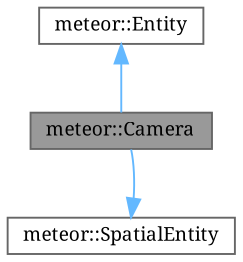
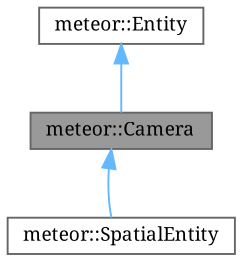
edge "meteor::Camera" -> "meteor::SpatialEntity": reversed
